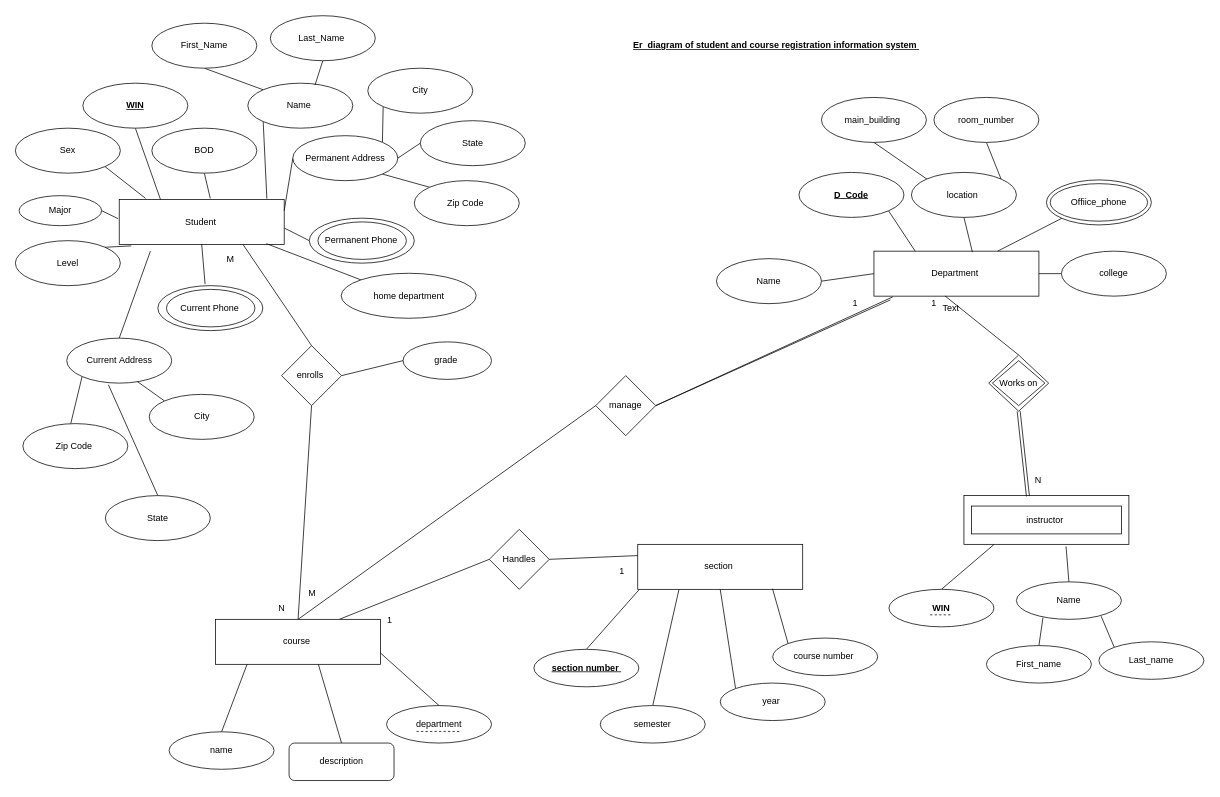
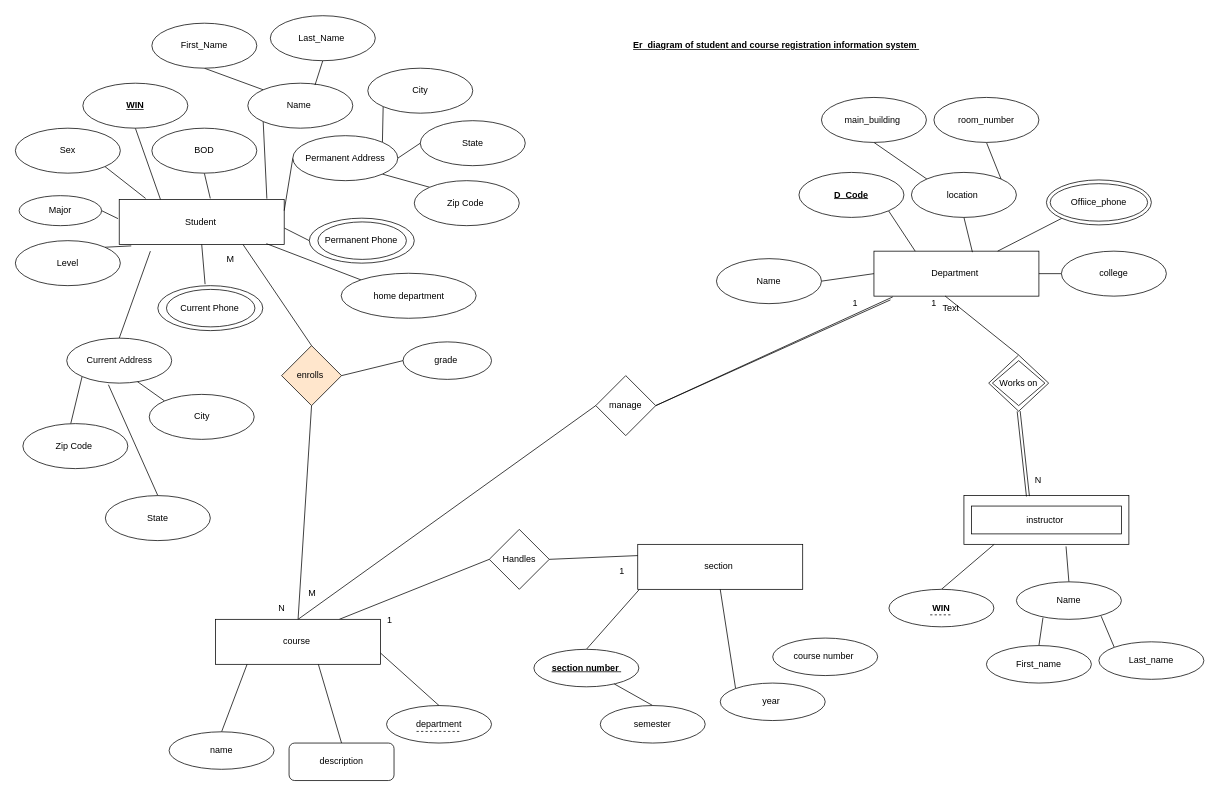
node "enrolls": fillcolor #ffffff -> #ffe6cc
edge "section" -- "course number": removed
edge "section" -- "semester": now "section number" -- "semester"
